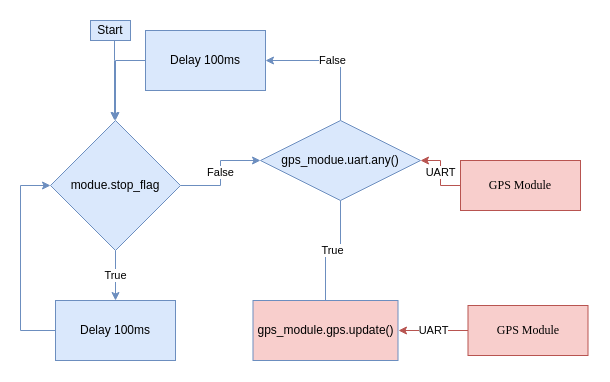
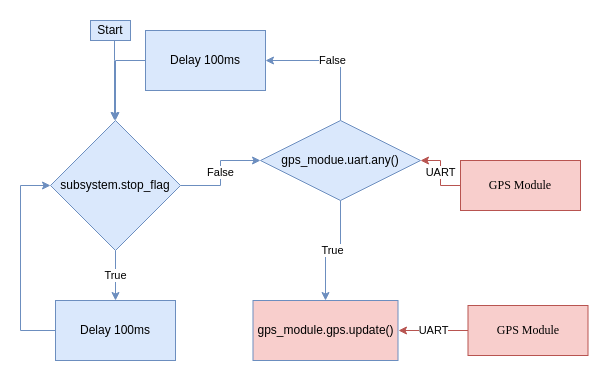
node "modue.stop_flag": label "modue.stop_flag" -> "subsystem.stop_flag"
edge "gps_modue.uart.any()" -- "gps_module.gps.update()": arrowhead none -> classic
